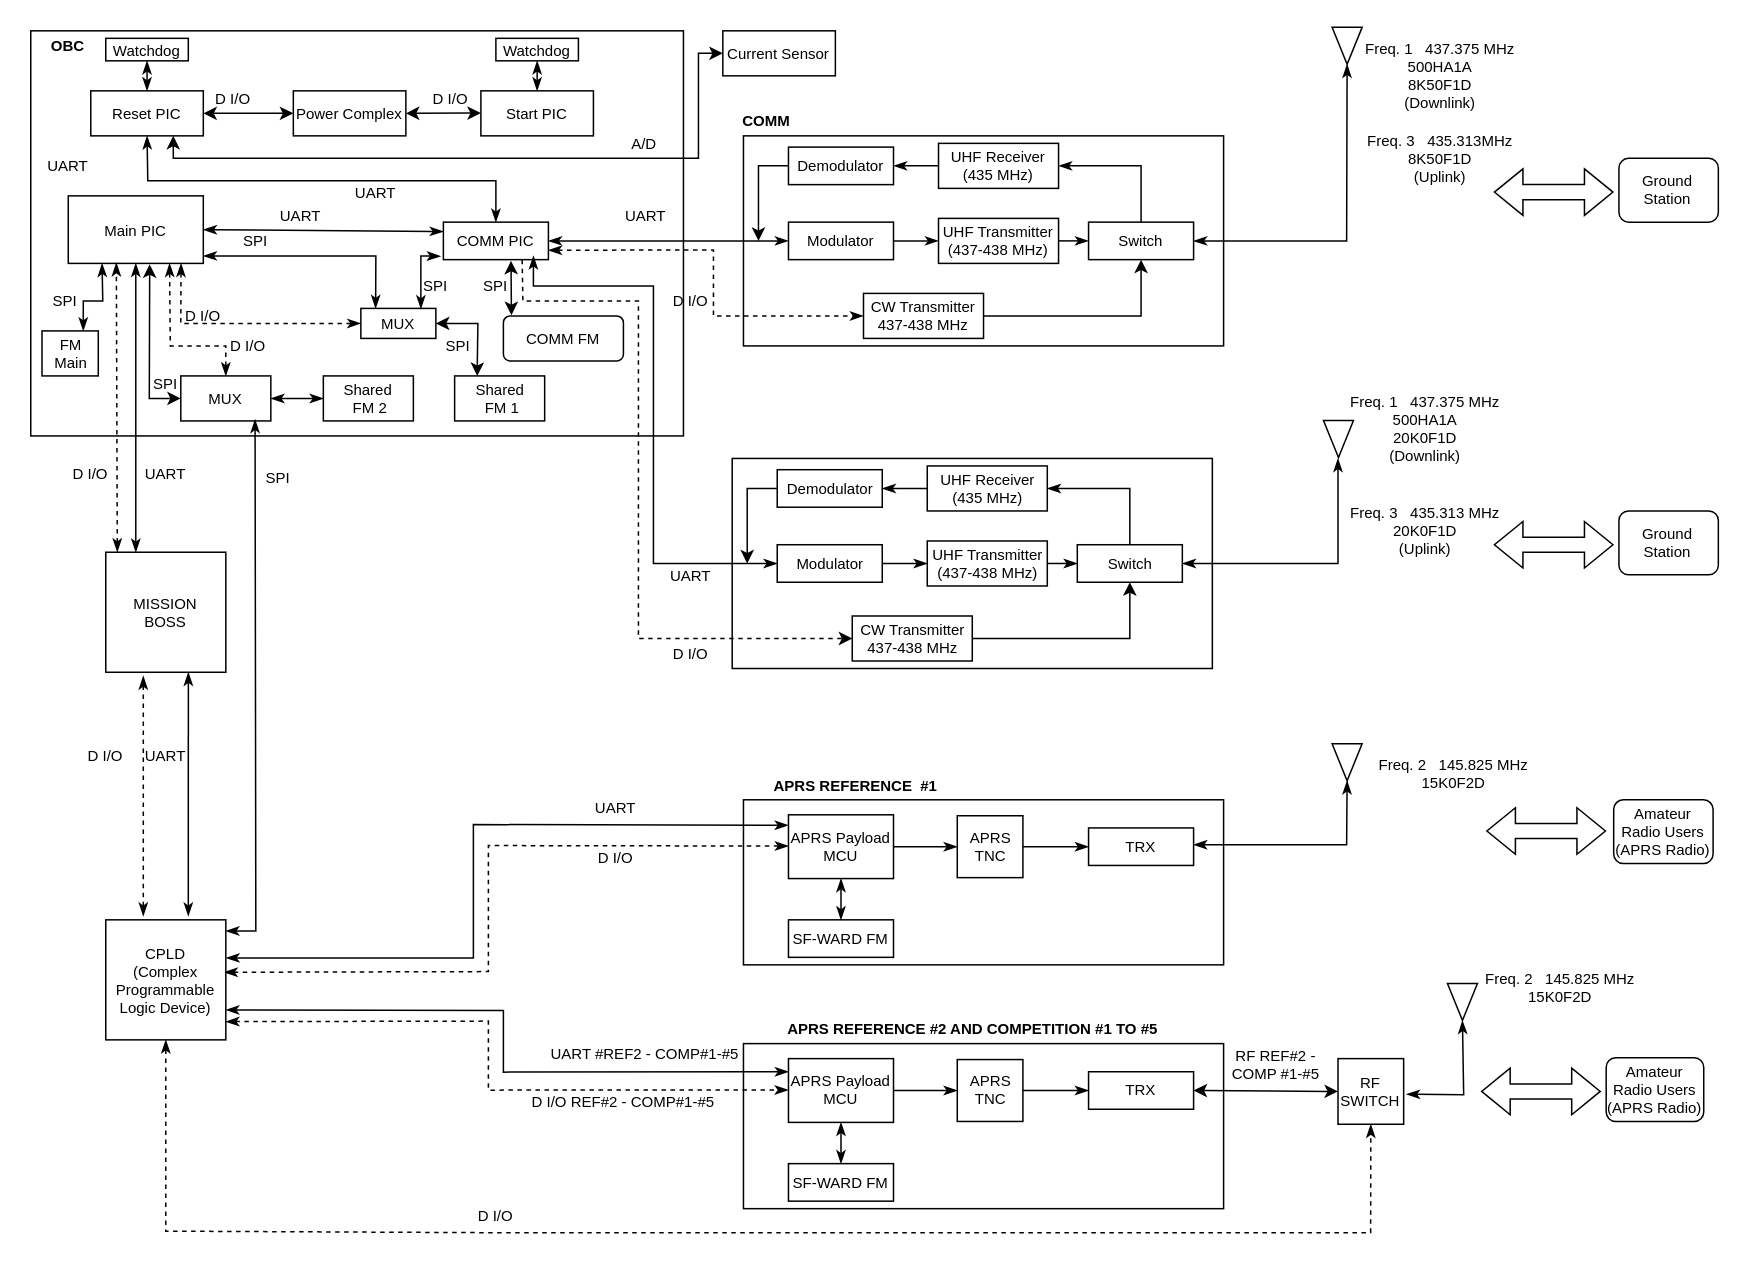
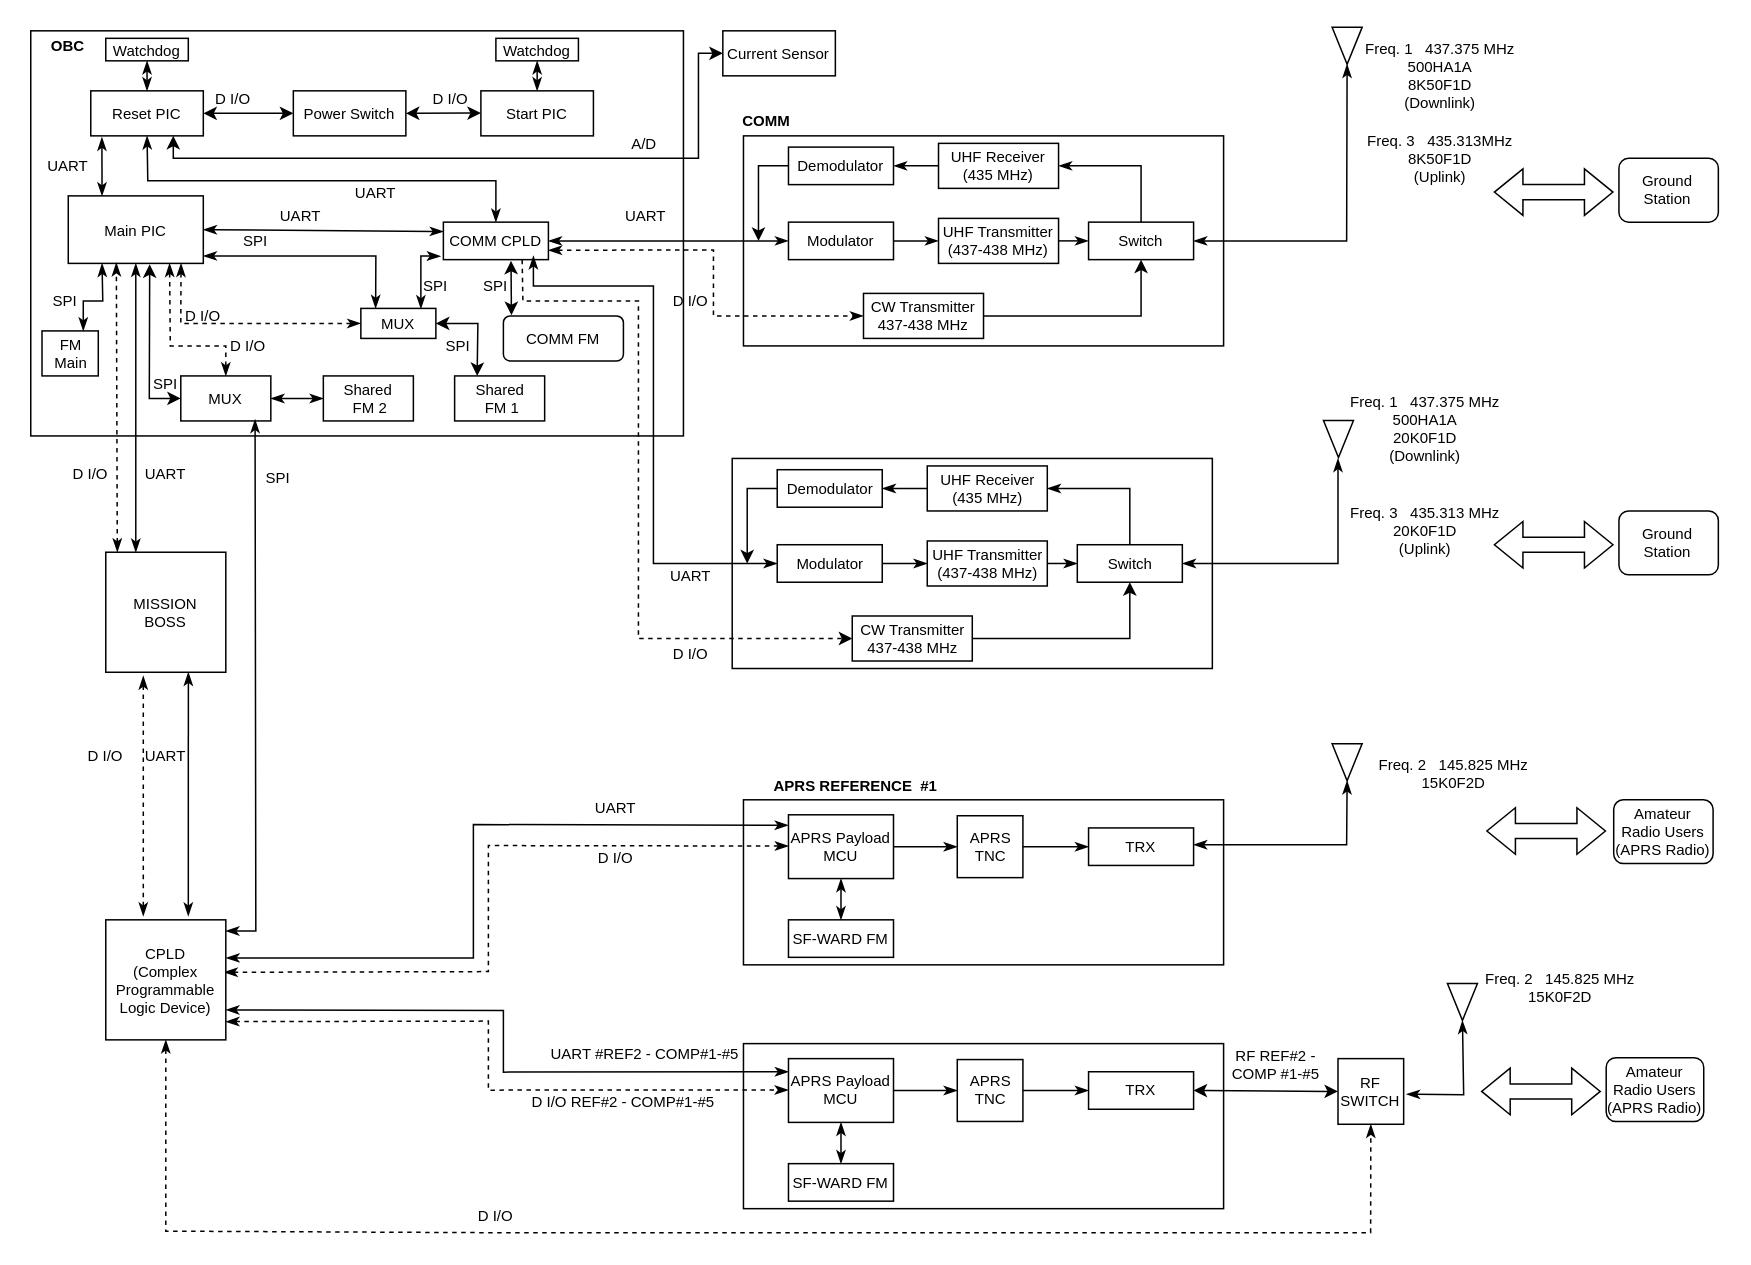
node "Power Complex": label "Power Complex" -> "Power Switch"
edge "Reset PIC" -- "Main PIC": added
node "COMM PIC": label "COMM PIC" -> "COMM CPLD"
node "APRS REFERENCE #2 AND COMPETITION #1 TO #5": removed
